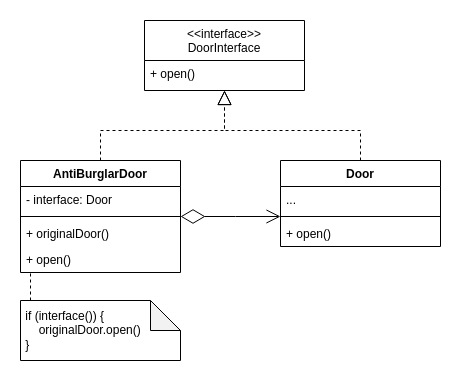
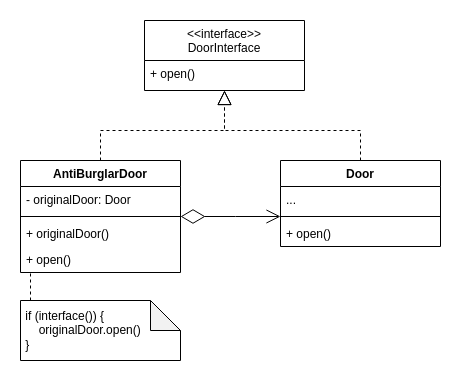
node "- interface: Door": label "- interface: Door" -> "- originalDoor: Door"
